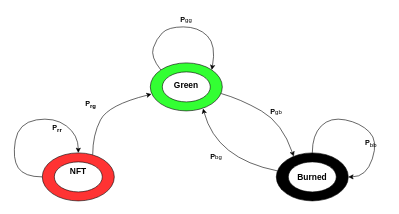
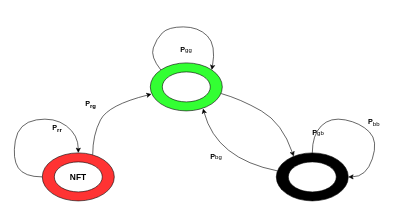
node "Pgg": moved (186, 18) -> (186, 48)
node "Green": removed
node "Pgb": moved (276, 111) -> (318, 132)
node "Pbb": moved (371, 144) -> (374, 123)
node "NFT": moved (78, 171) -> (78, 177)
node "Burned": removed
